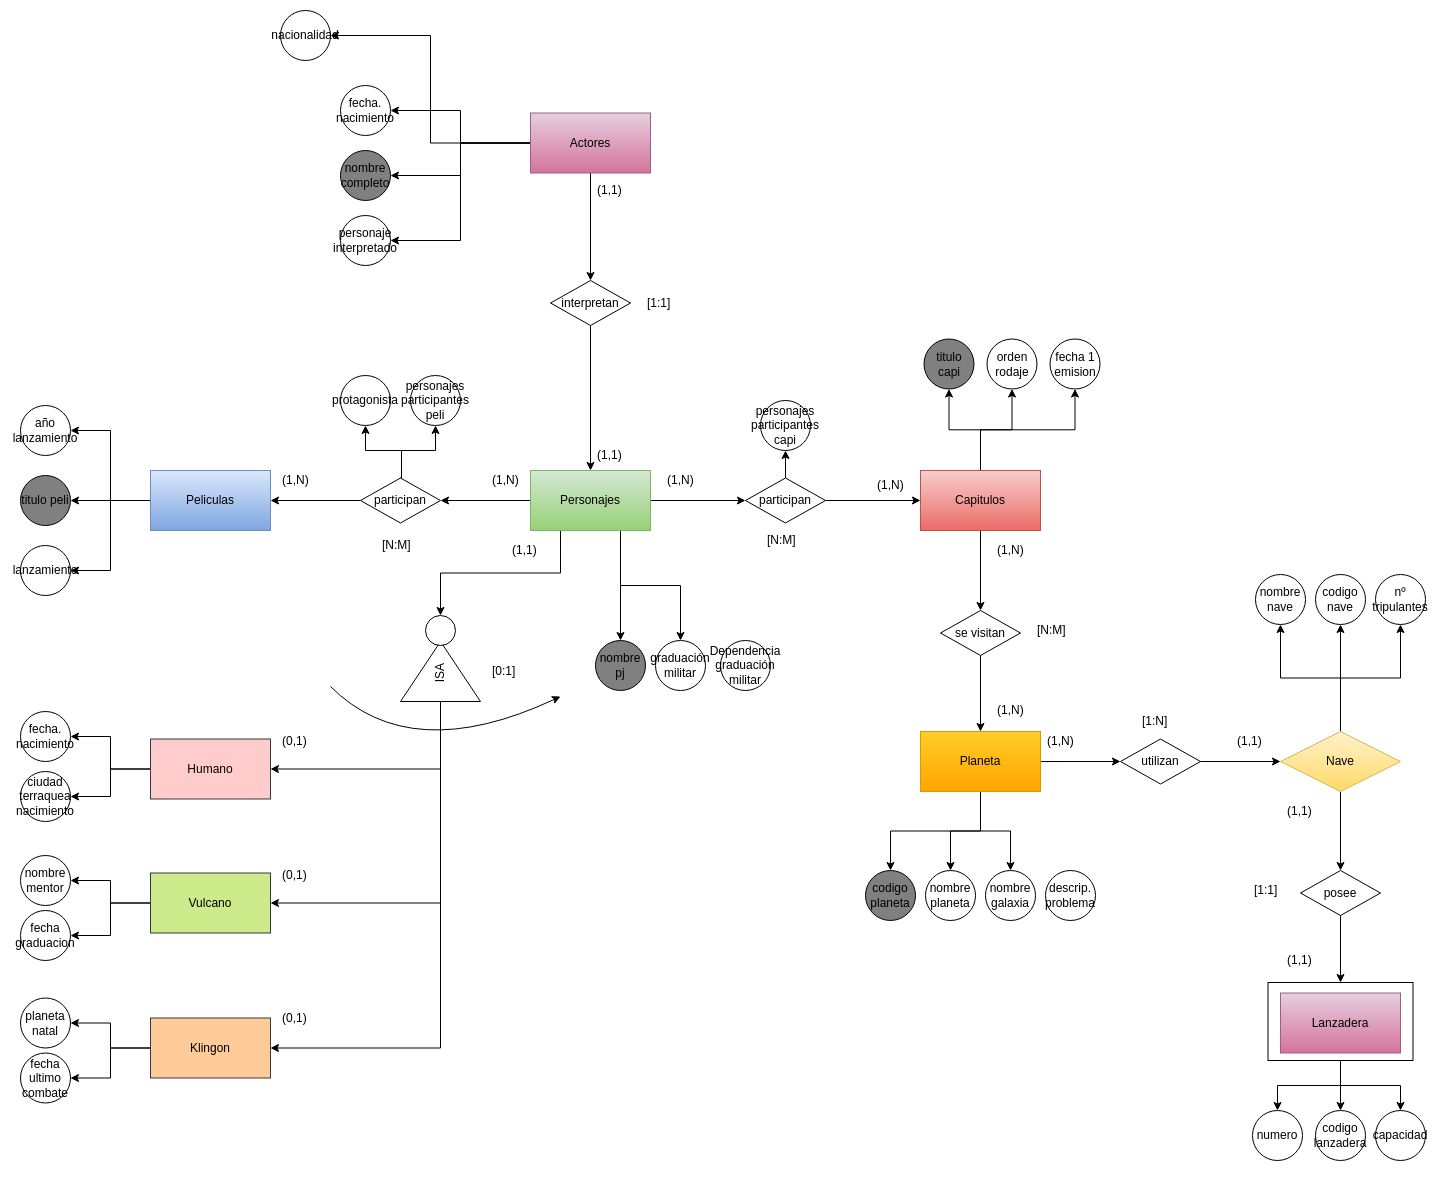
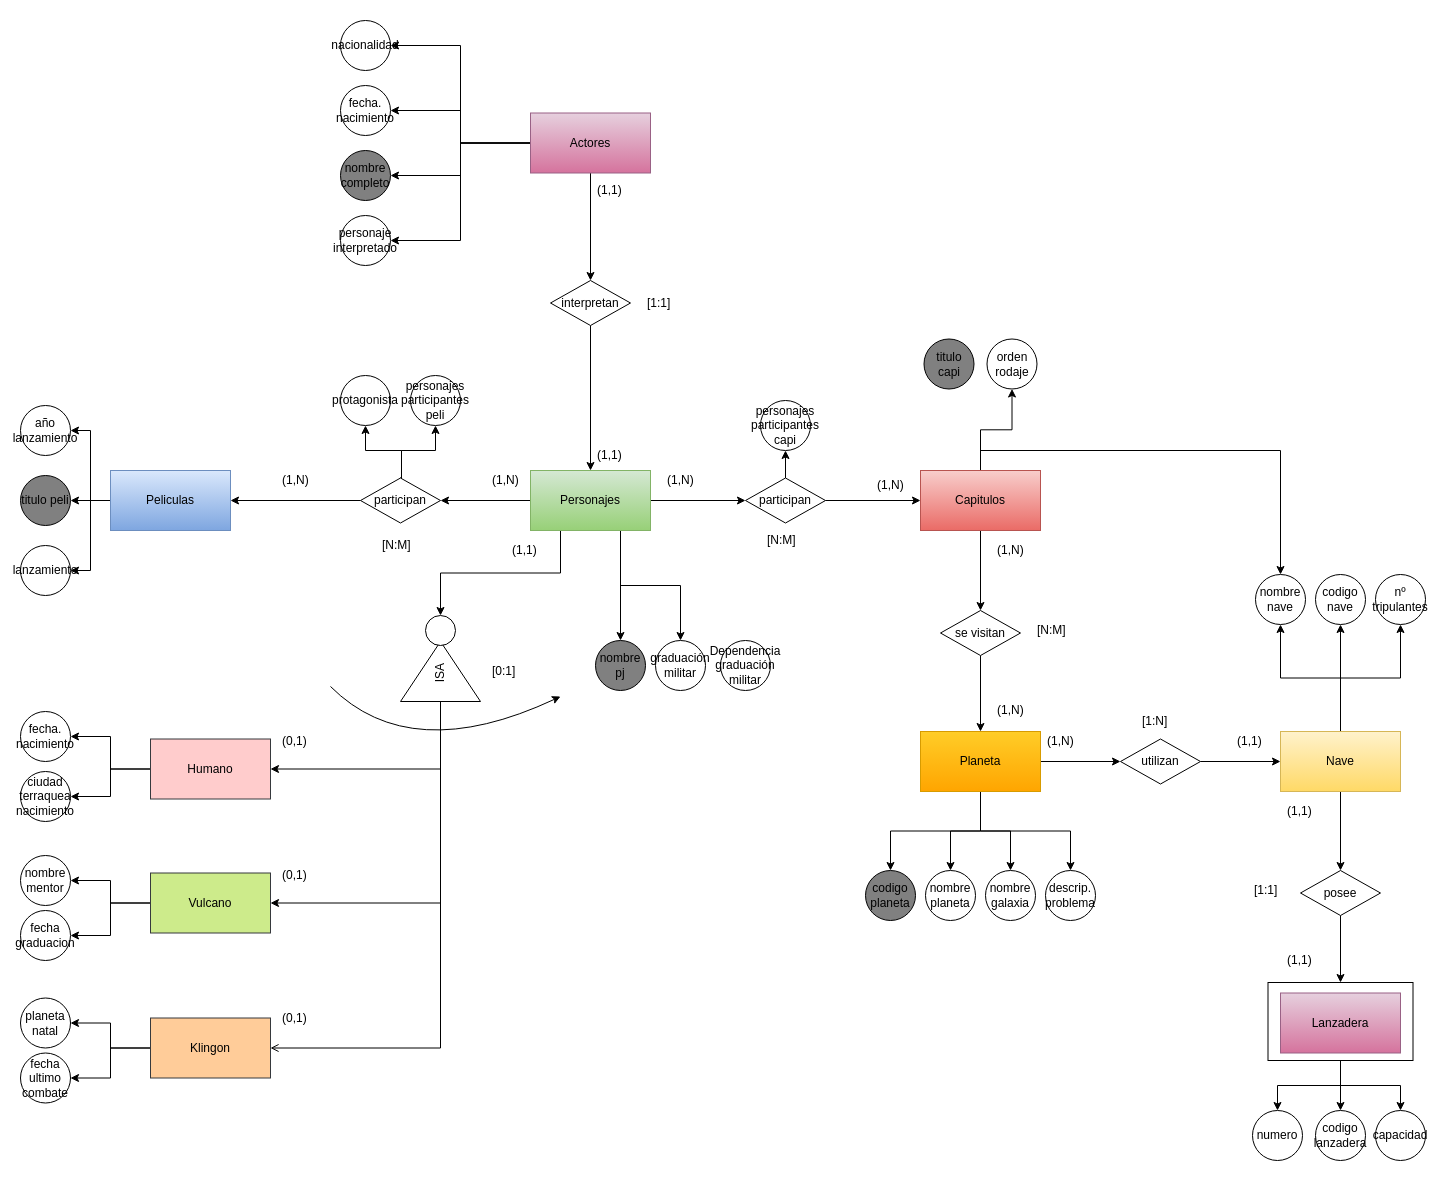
node "nacionalidad": moved (306, 36) -> (366, 46)
node "fecha 1 emision": removed
edge "Capitulos" -> "titulo capi": now "Capitulos" -> "nombre nave"
edge "Capitulos" -> "fecha 1 emision": removed
node "Peliculas": moved (211, 501) -> (171, 501)
node "Nave": shape diamond -> rectangle
edge "Planeta" -> "descrip. problema": added
edge "ISA" -> "Klingon": arrowhead classic -> open
